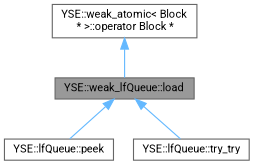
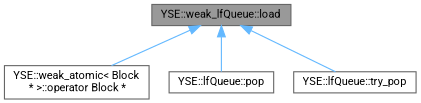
edge "YSE::weak_lfQueue::load" -> "YSE::weak_atomic< Block * >::operator Block *": reversed
node "YSE::lfQueue::peek": label "YSE::lfQueue::peek" -> "YSE::lfQueue::pop"
node "YSE::lfQueue::try_try": label "YSE::lfQueue::try_try" -> "YSE::lfQueue::try_pop"
